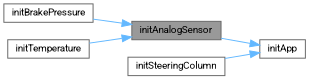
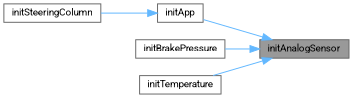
edge "initAnalogSensor" -> "initApp": reversed
